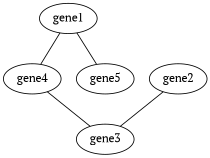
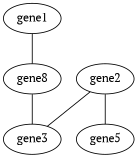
edge "gene1" -- "gene5": now "gene2" -- "gene5"
node "gene4": label "gene4" -> "gene8"
